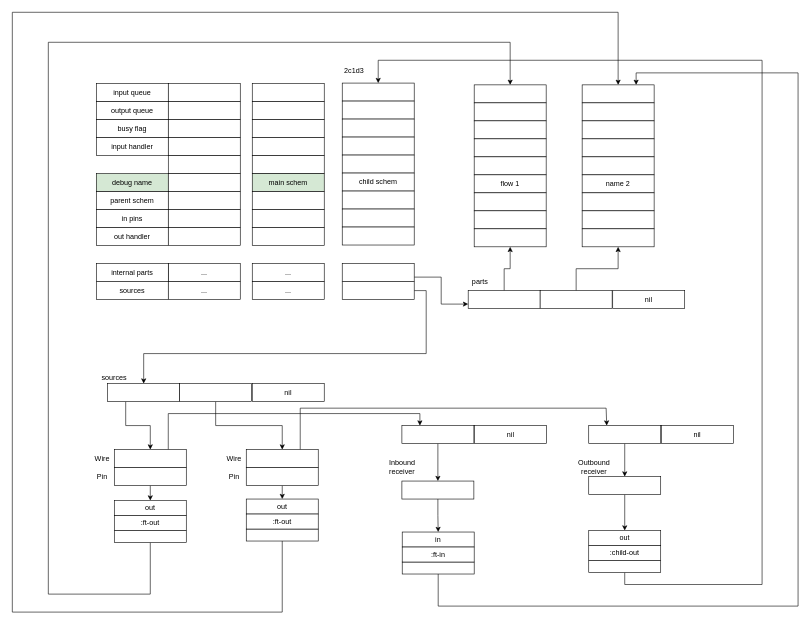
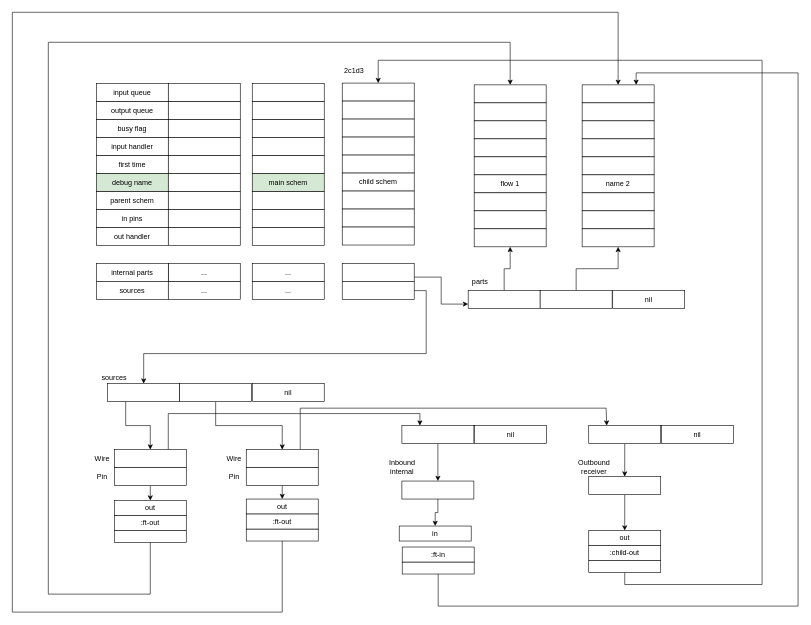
node "first time": added
node "Inbound receiver": label "Inbound receiver" -> "Inbound internal"
node "in": moved (438, 540) -> (435, 534)
